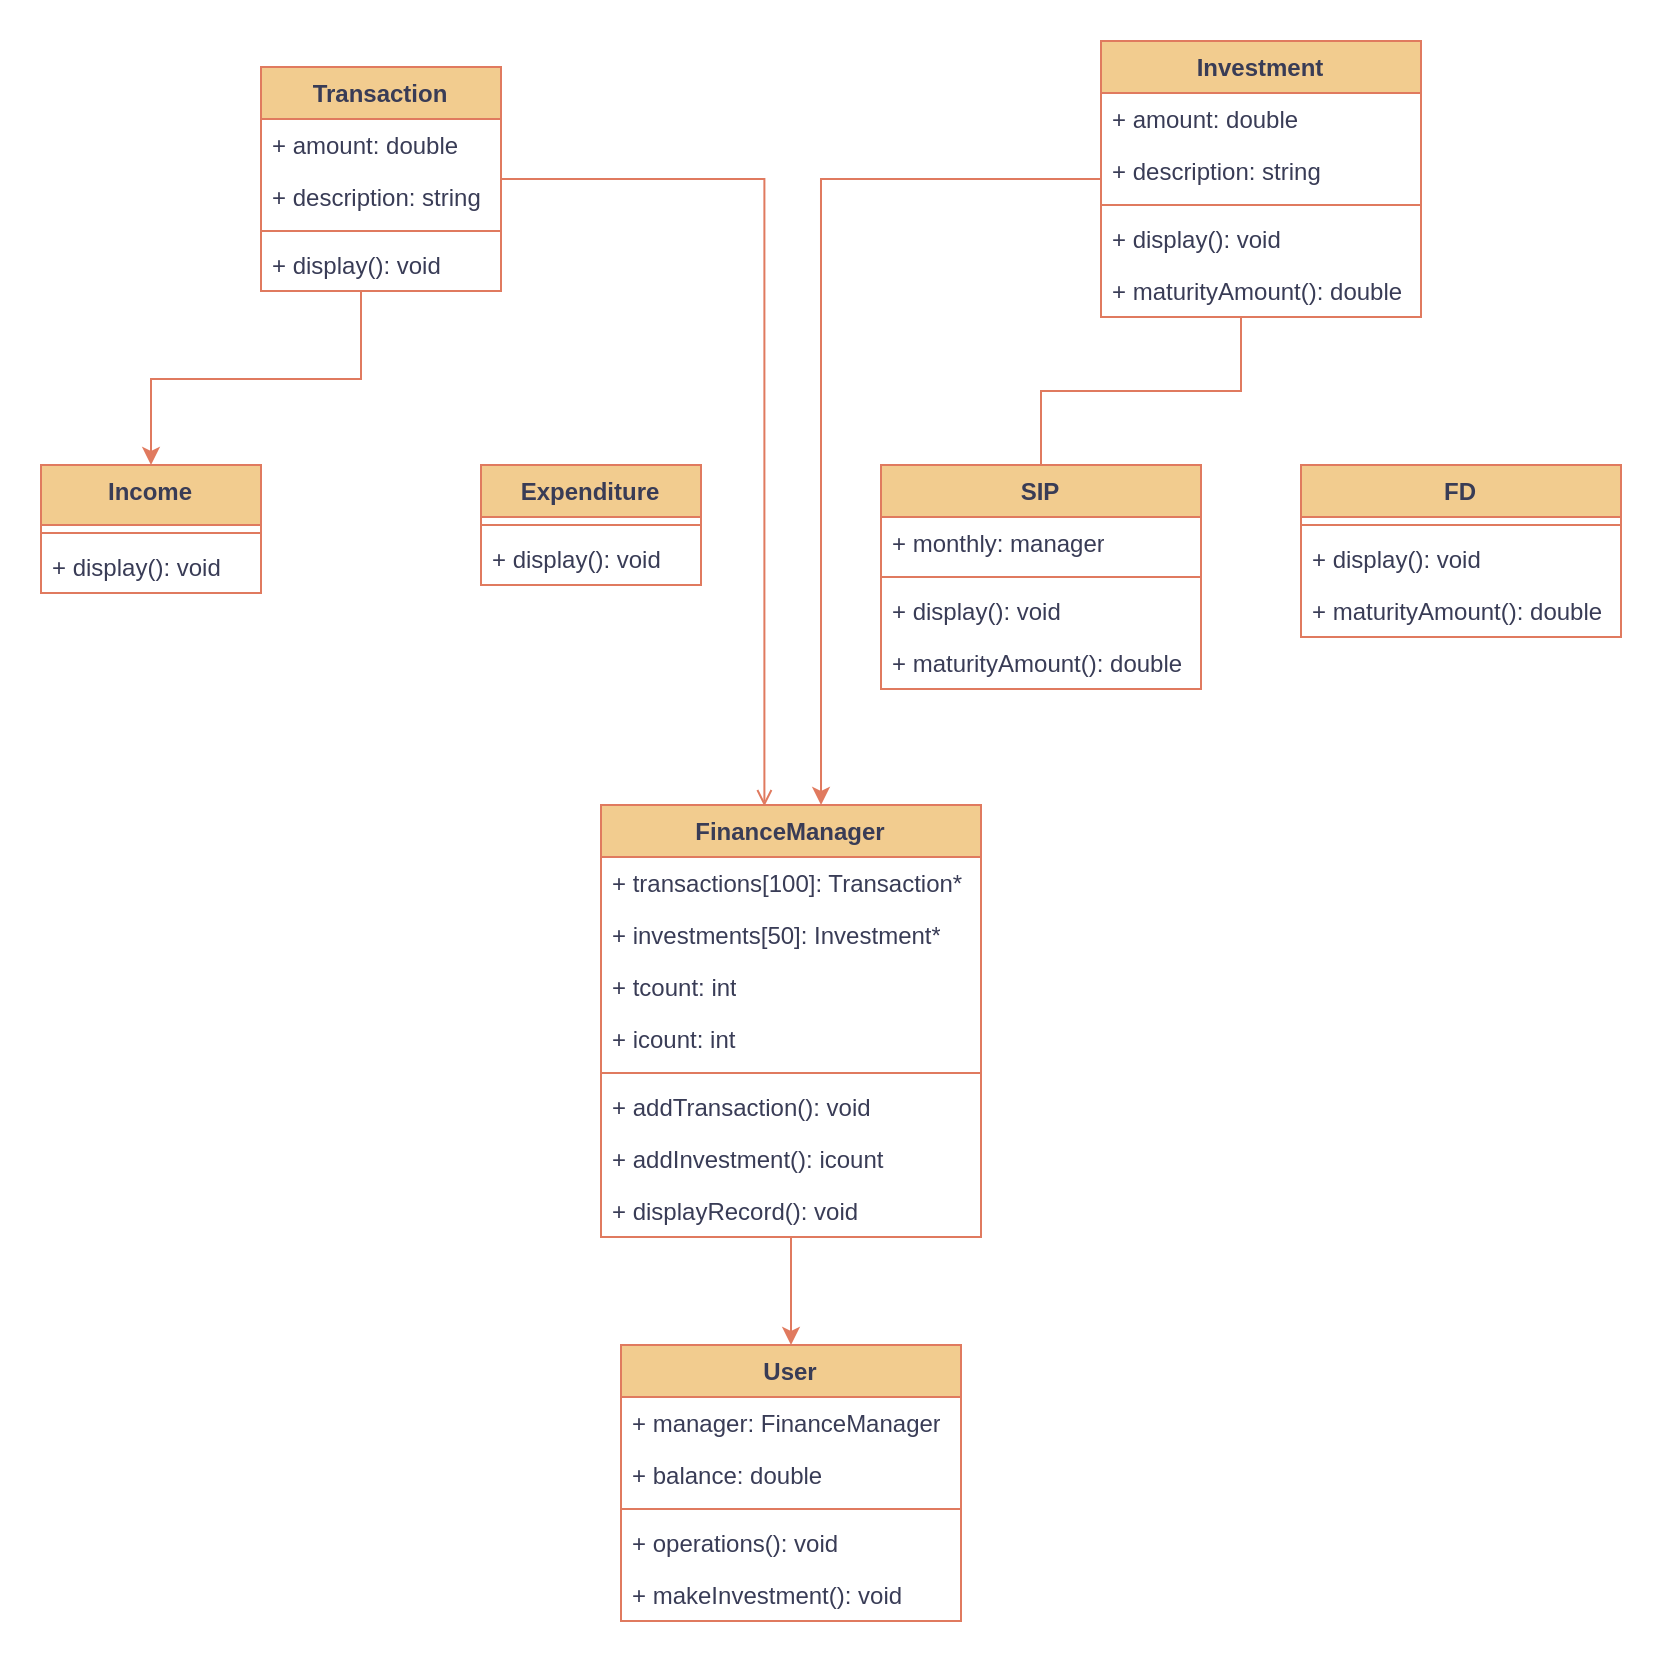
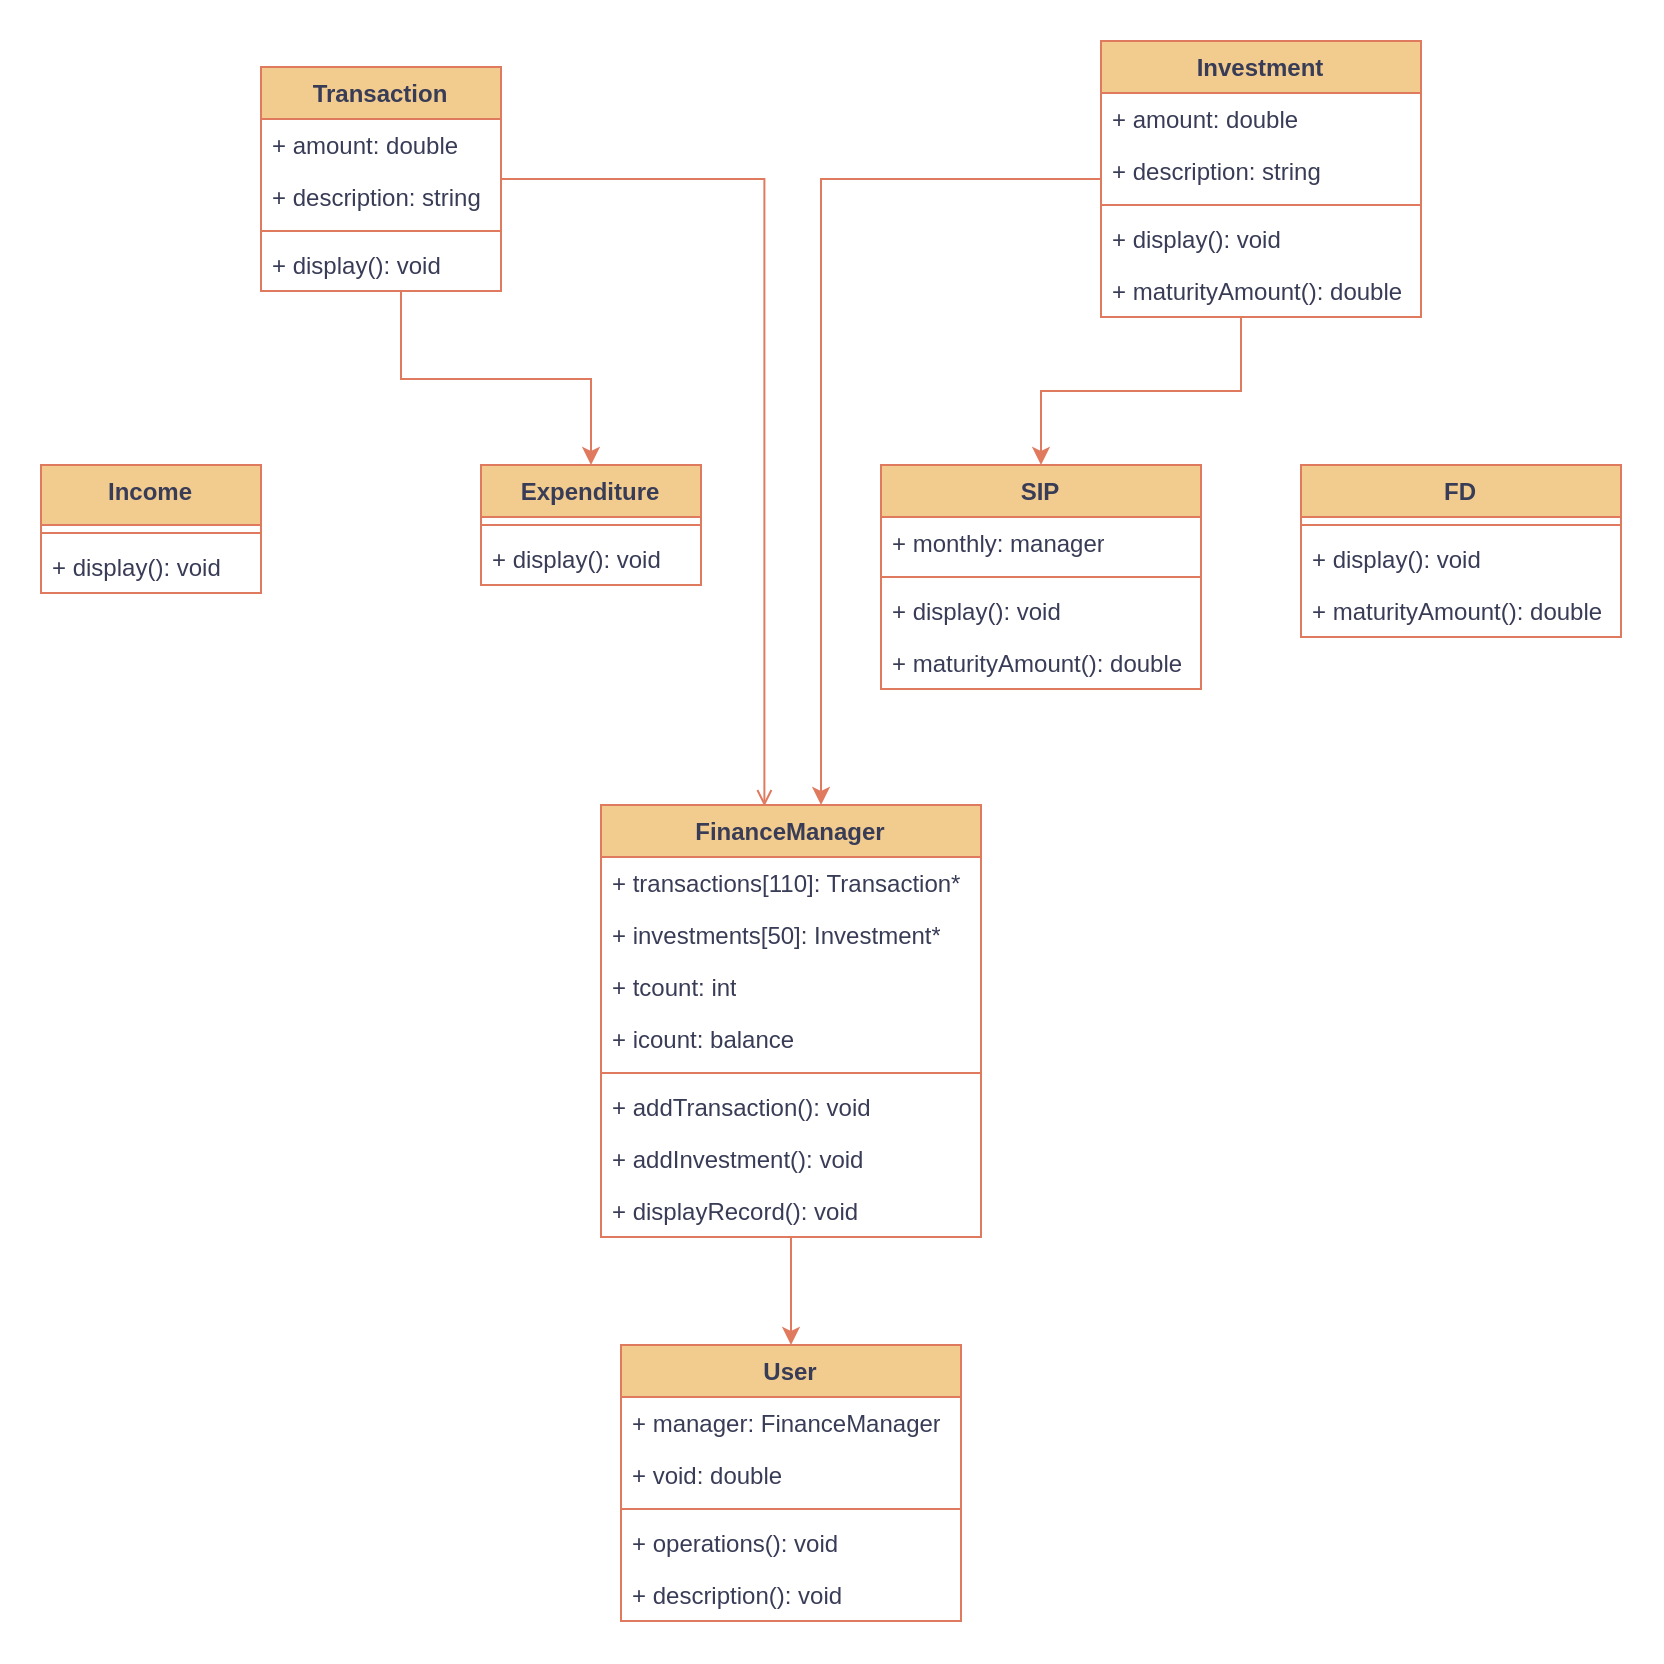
edge "Transaction" -> "Income": removed
edge "Transaction" -> "Expenditure": added
edge "Investment" -- "SIP": arrowhead none -> classic
node "+ transactions[100]: Transaction*": label "+ transactions[100]: Transaction*" -> "+ transactions[110]: Transaction*"
node "+ icount: int": label "+ icount: int" -> "+ icount: balance"
node "+ addInvestment(): icount": label "+ addInvestment(): icount" -> "+ addInvestment(): void"
node "+ balance: double": label "+ balance: double" -> "+ void: double"
node "+ makeInvestment(): void": label "+ makeInvestment(): void" -> "+ description(): void"
